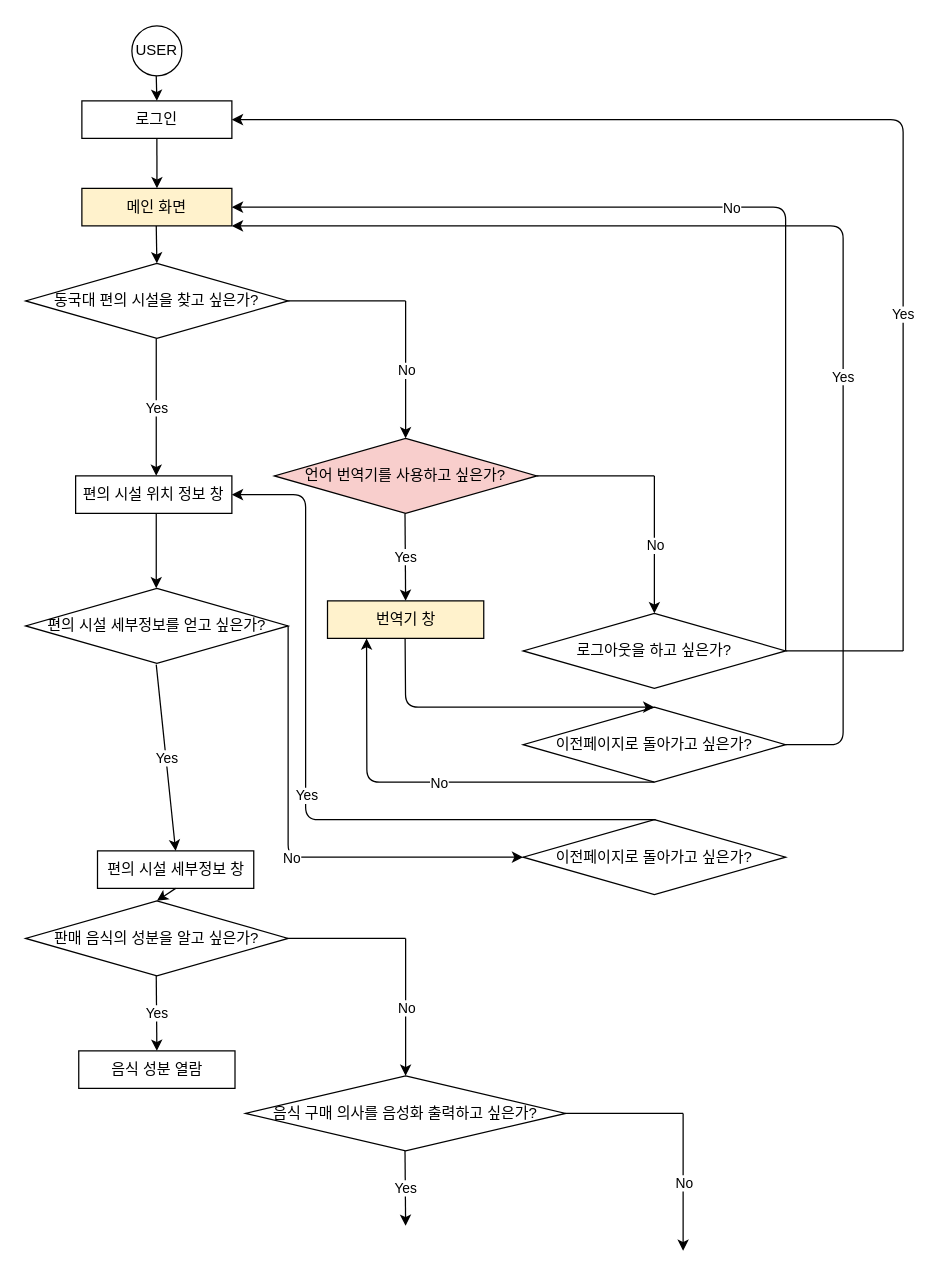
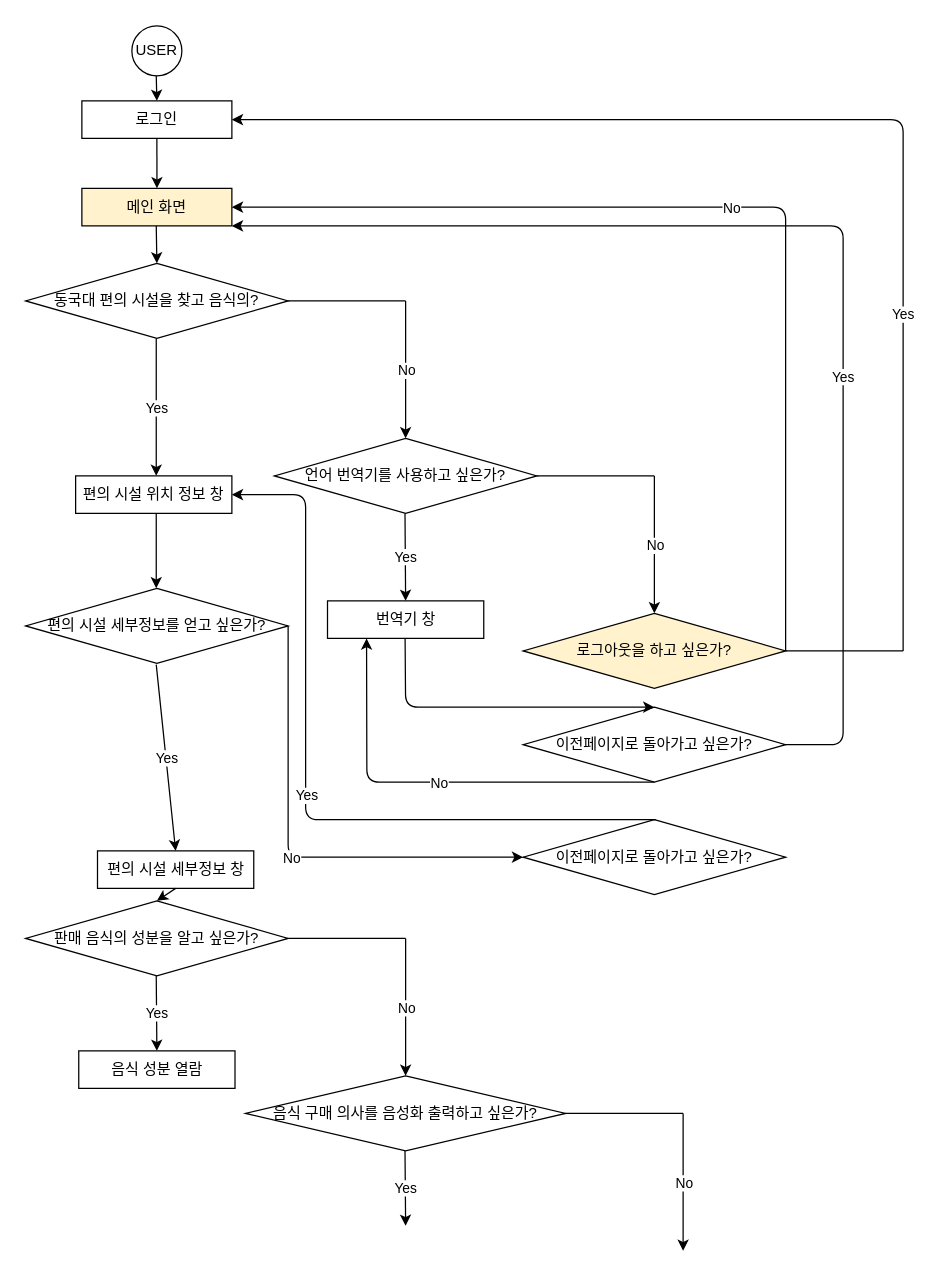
node "동국대 편의 시설을 찾고 싶은가?": label "동국대 편의 시설을 찾고 싶은가?" -> "동국대 편의 시설을 찾고 음식의?"
node "언어 번역기를 사용하고 싶은가?": fillcolor #f8cecc -> #ffffff
node "번역기 창": fillcolor #fff2cc -> #ffffff
node "로그아웃을 하고 싶은가?": fillcolor #ffffff -> #fff2cc
